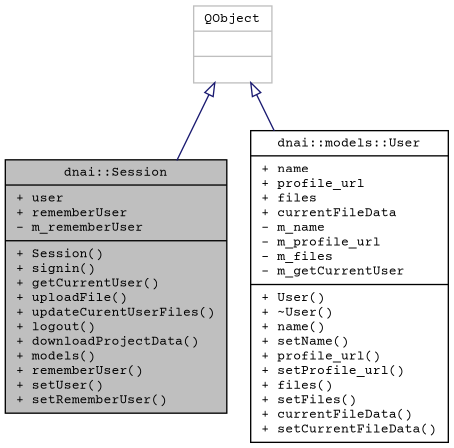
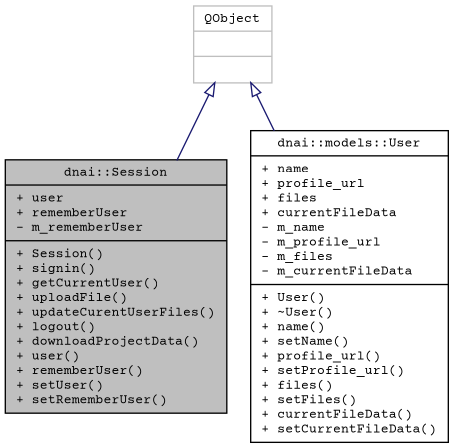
node "dnai::models::User": text "- m_getCurrentUser" -> "- m_currentFileData"
node "dnai::Session": text "+ models()" -> "+ user()"
